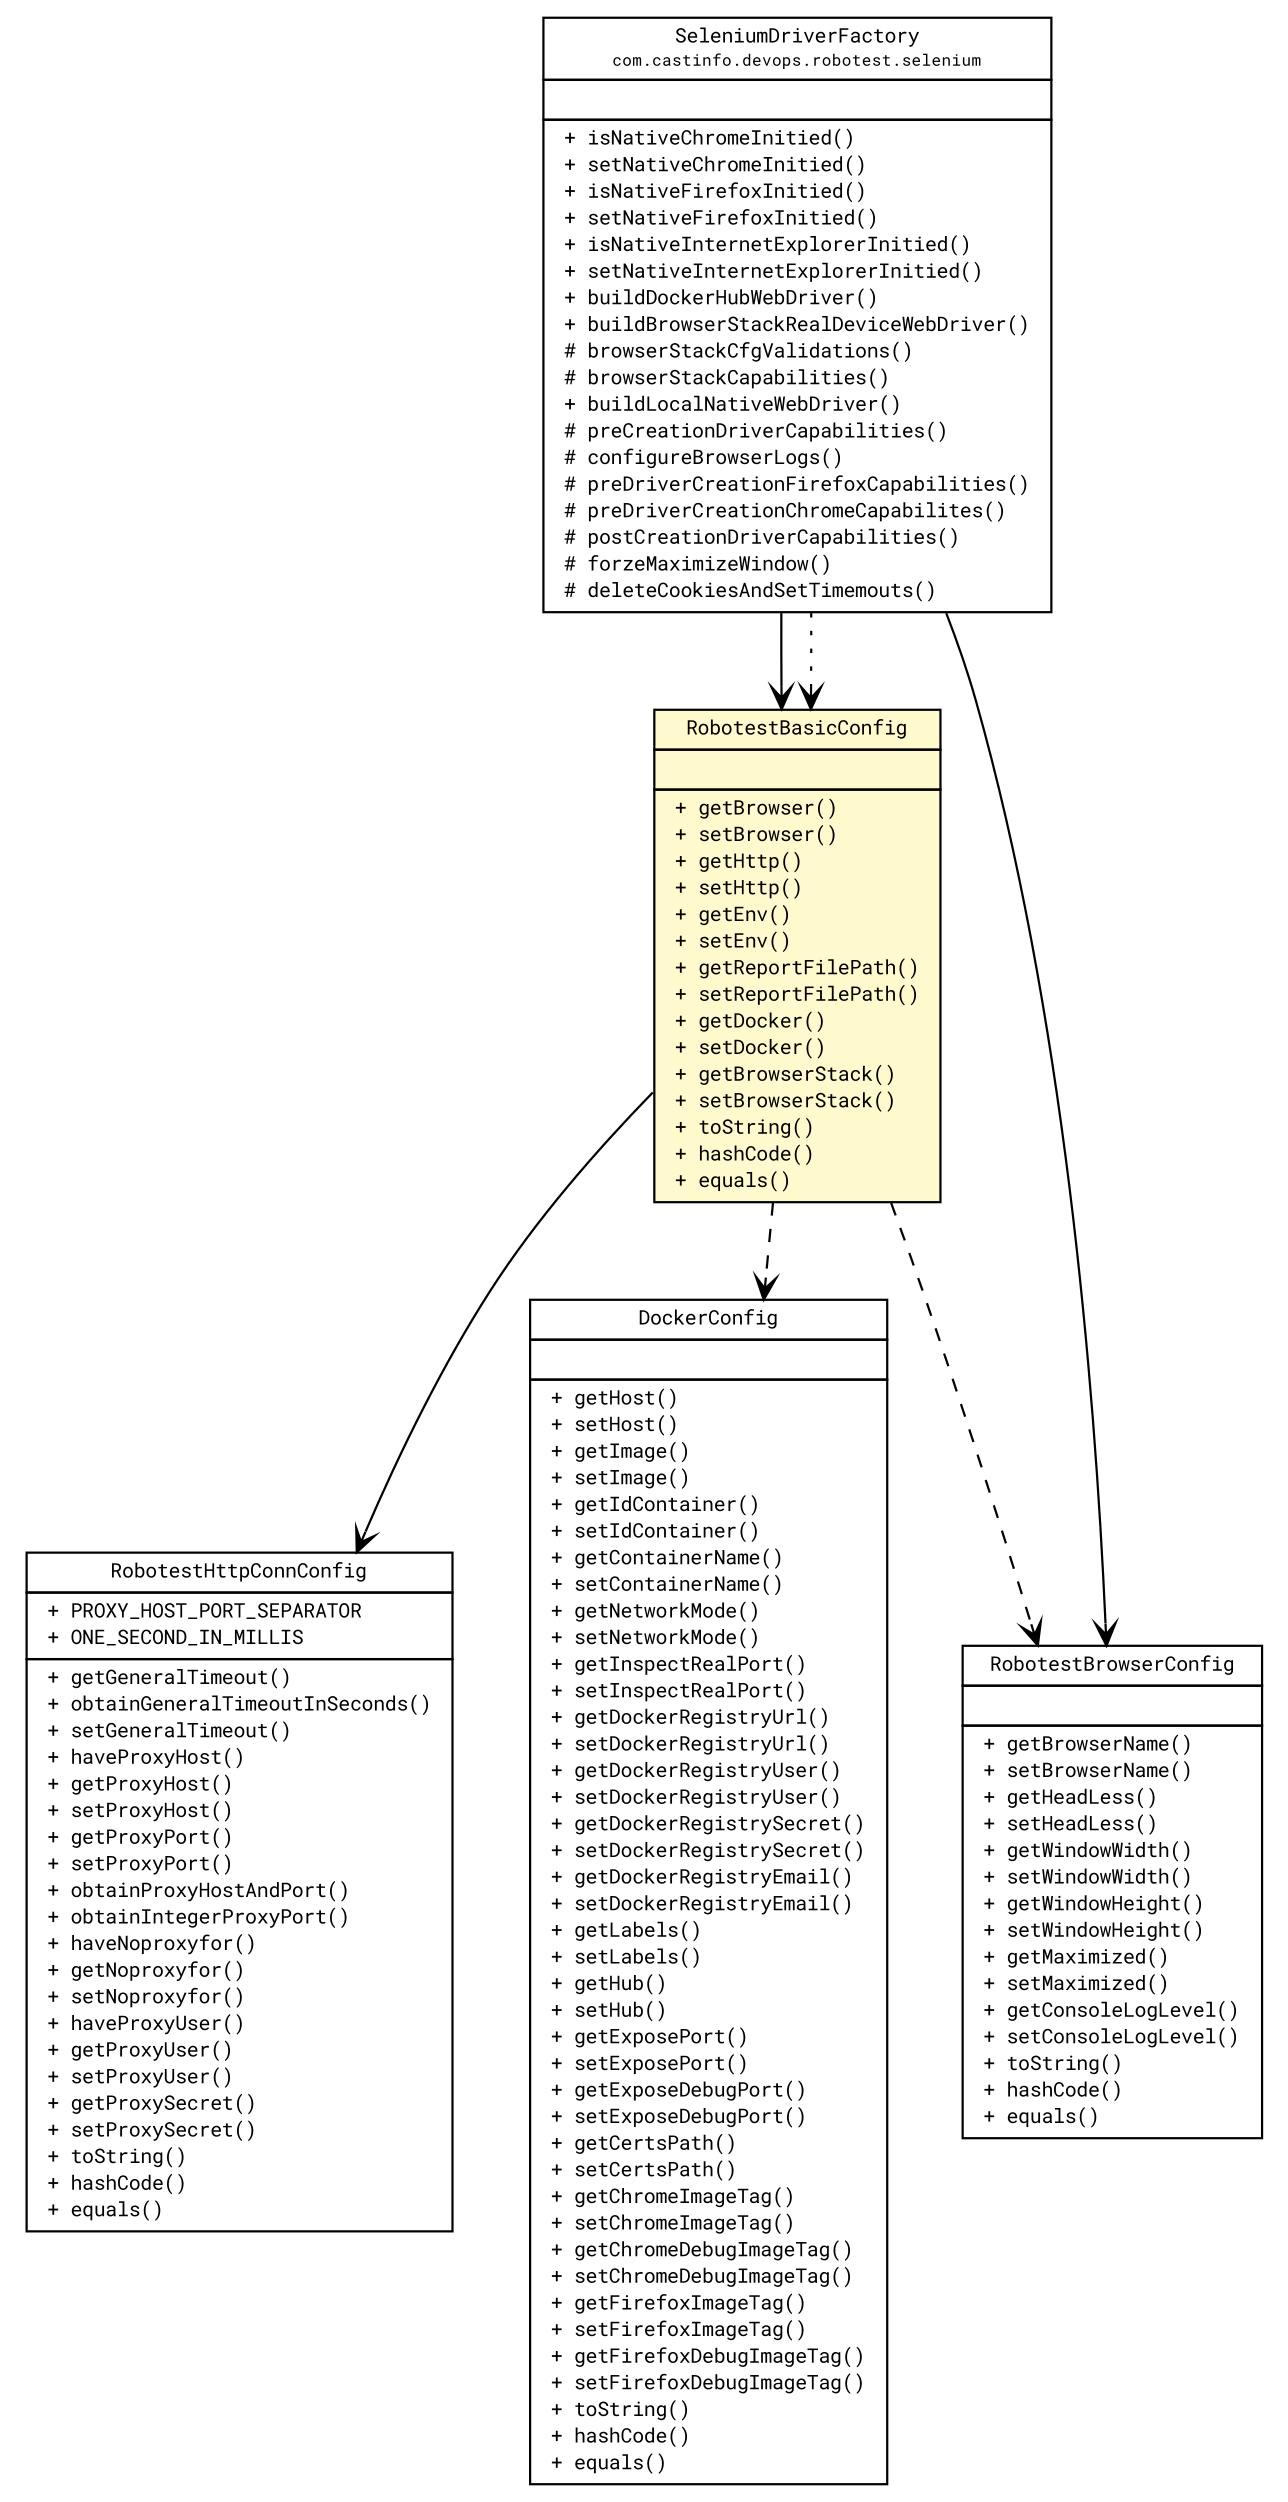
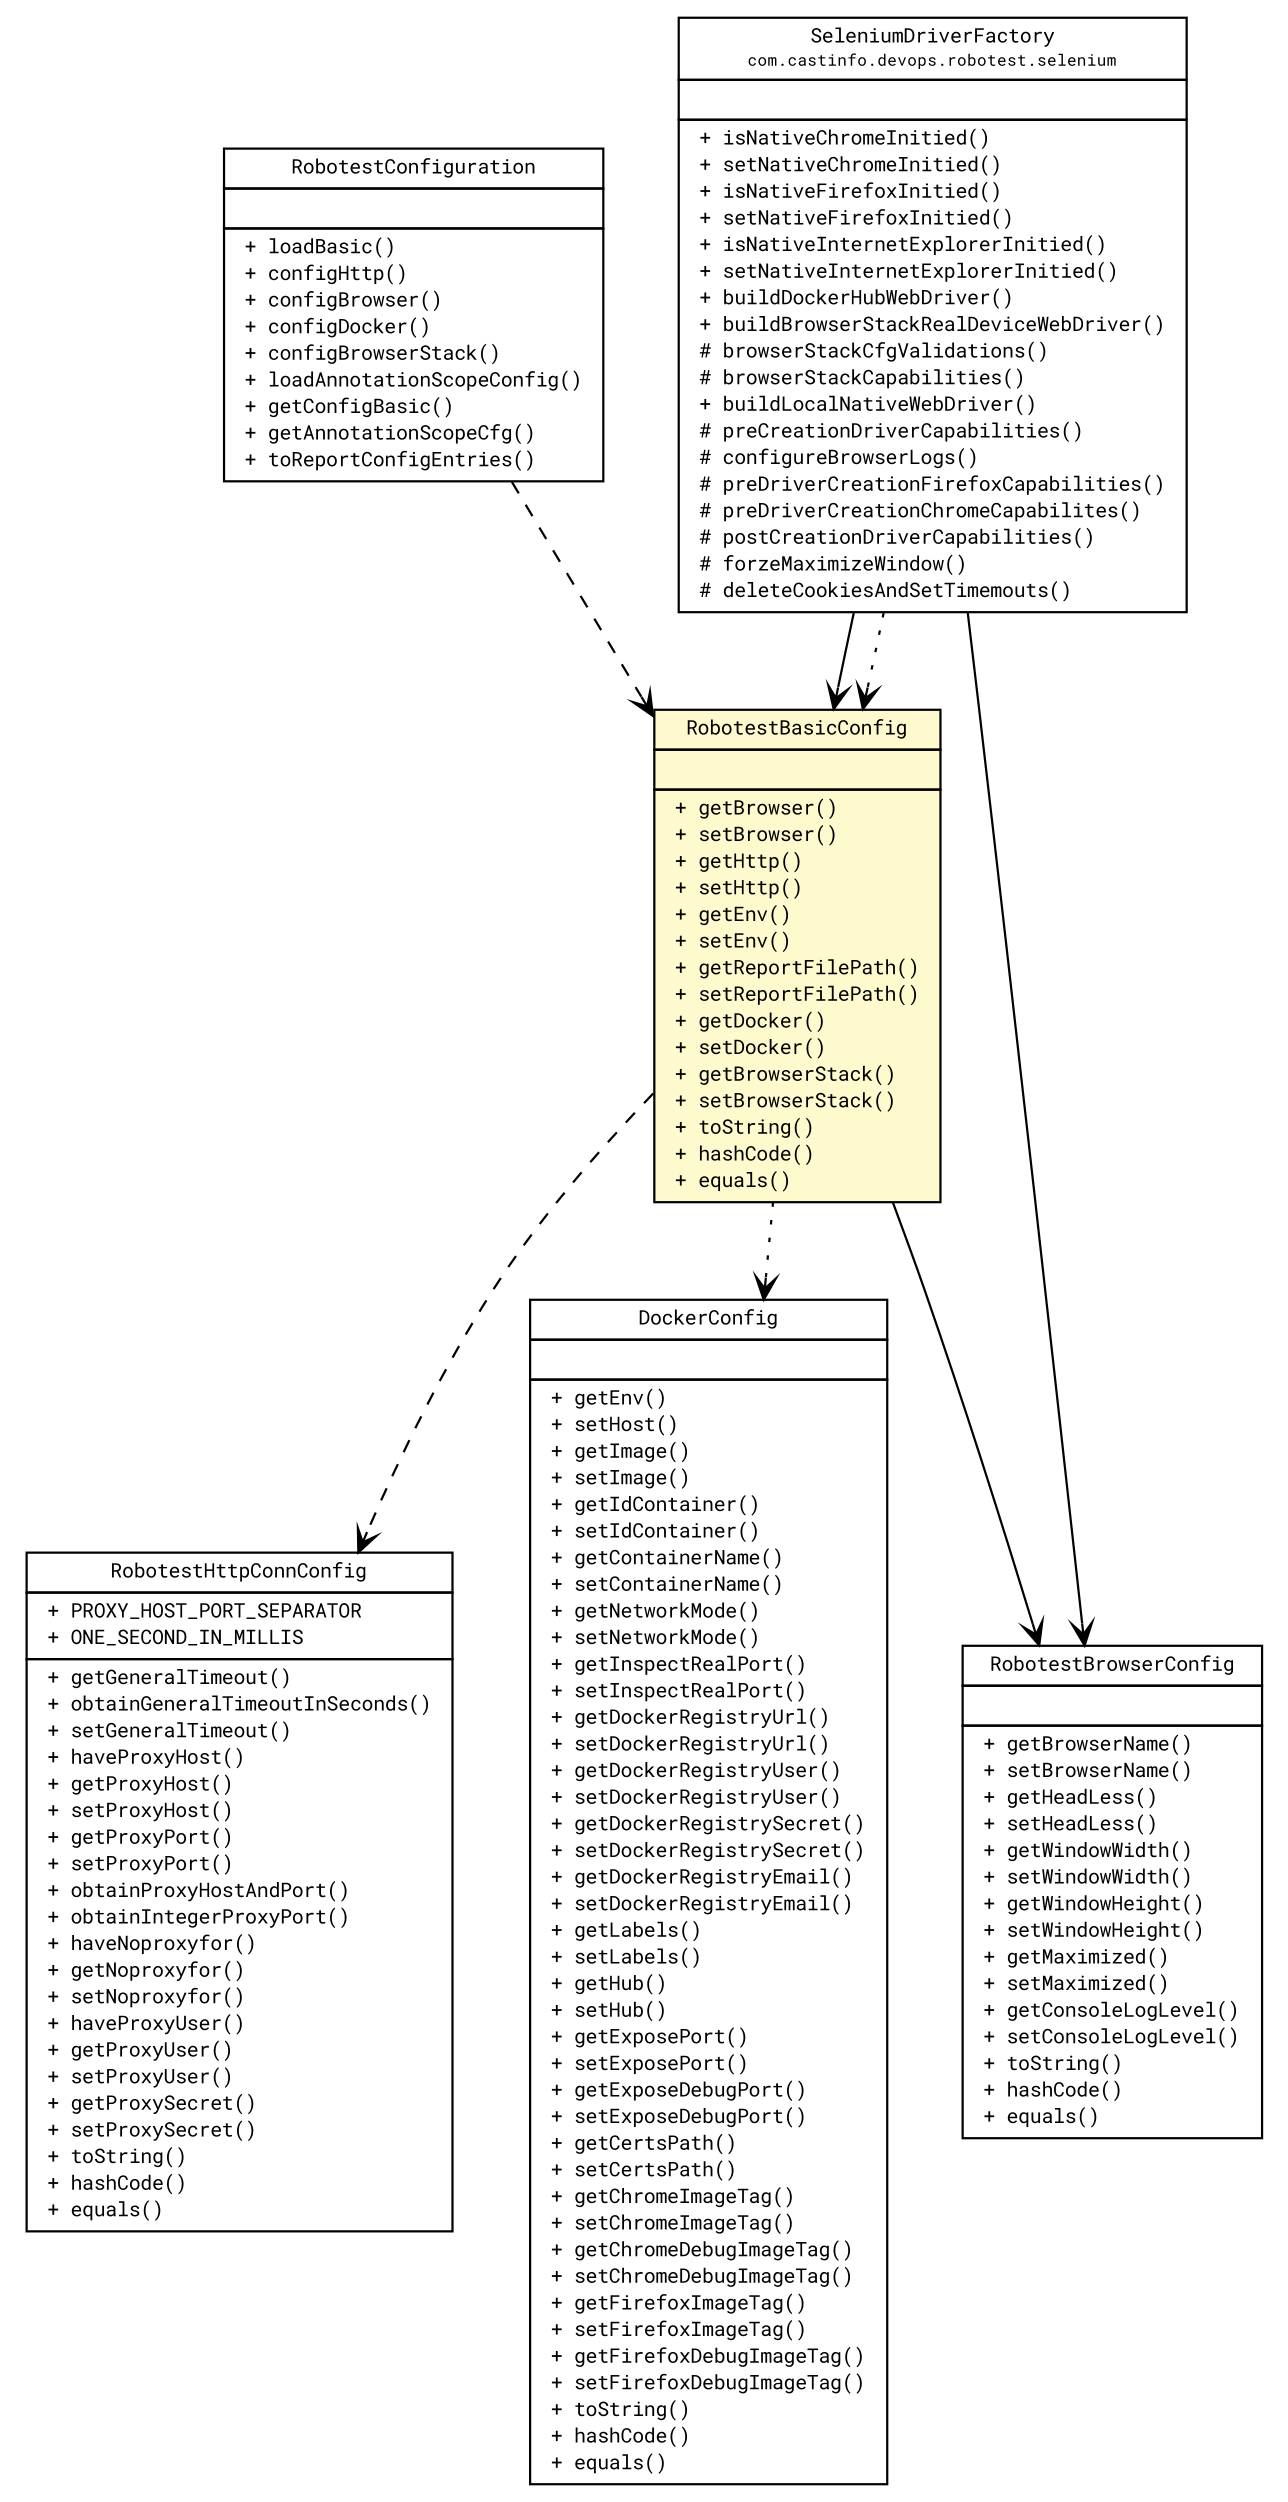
node "RobotestConfiguration": added
edge "RobotestBasicConfig" -> "DockerConfig": style dashed -> dotted
edge "RobotestBasicConfig" -> "RobotestHttpConnConfig": style solid -> dashed
node "DockerConfig": text "+ getHost()" -> "+ getEnv()"
edge "RobotestBasicConfig" -> "RobotestBrowserConfig": style dashed -> solid
